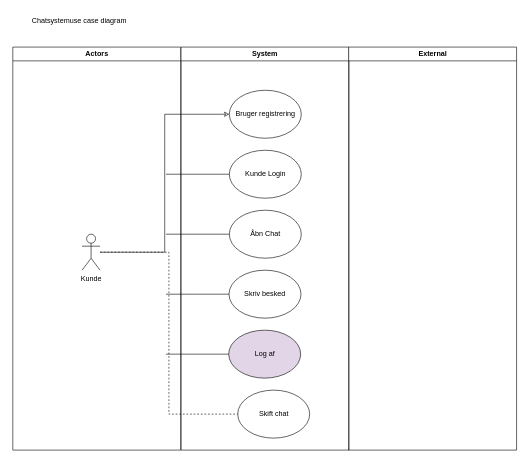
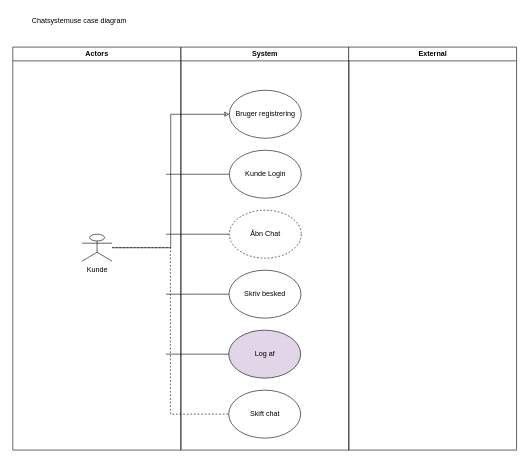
node "Åbn Chat": style solid -> dashed
node "Kunde": size 18x36 -> 30x27
node "Skift chat": moved (274, 414) -> (265, 414)
